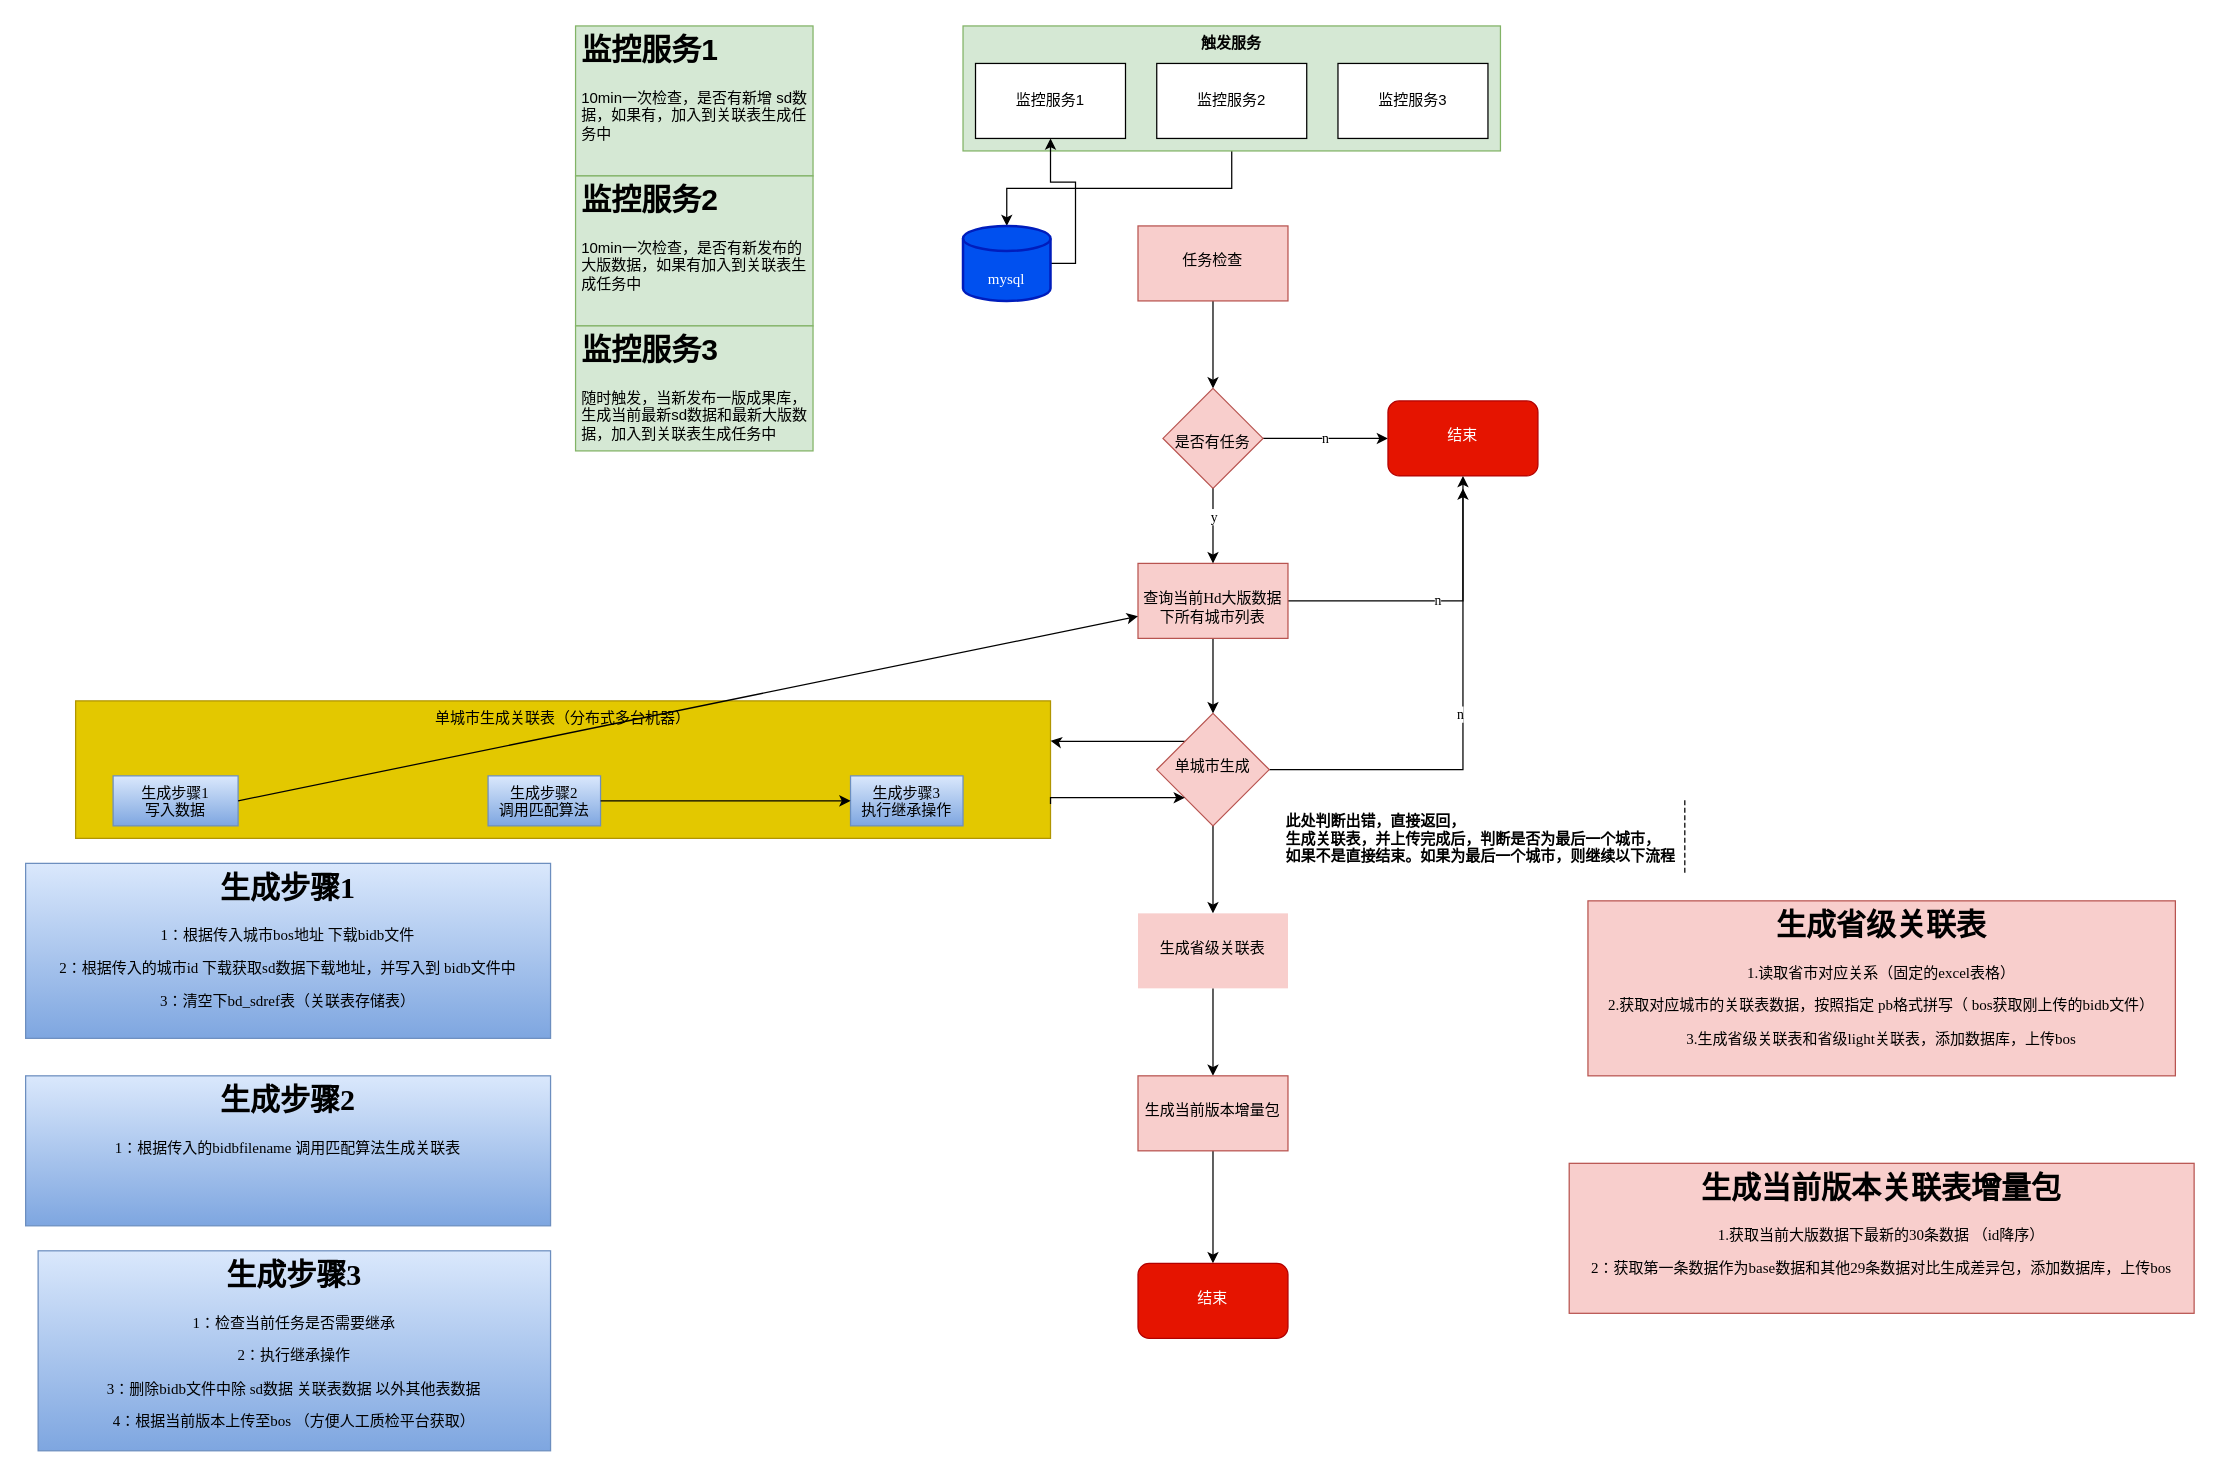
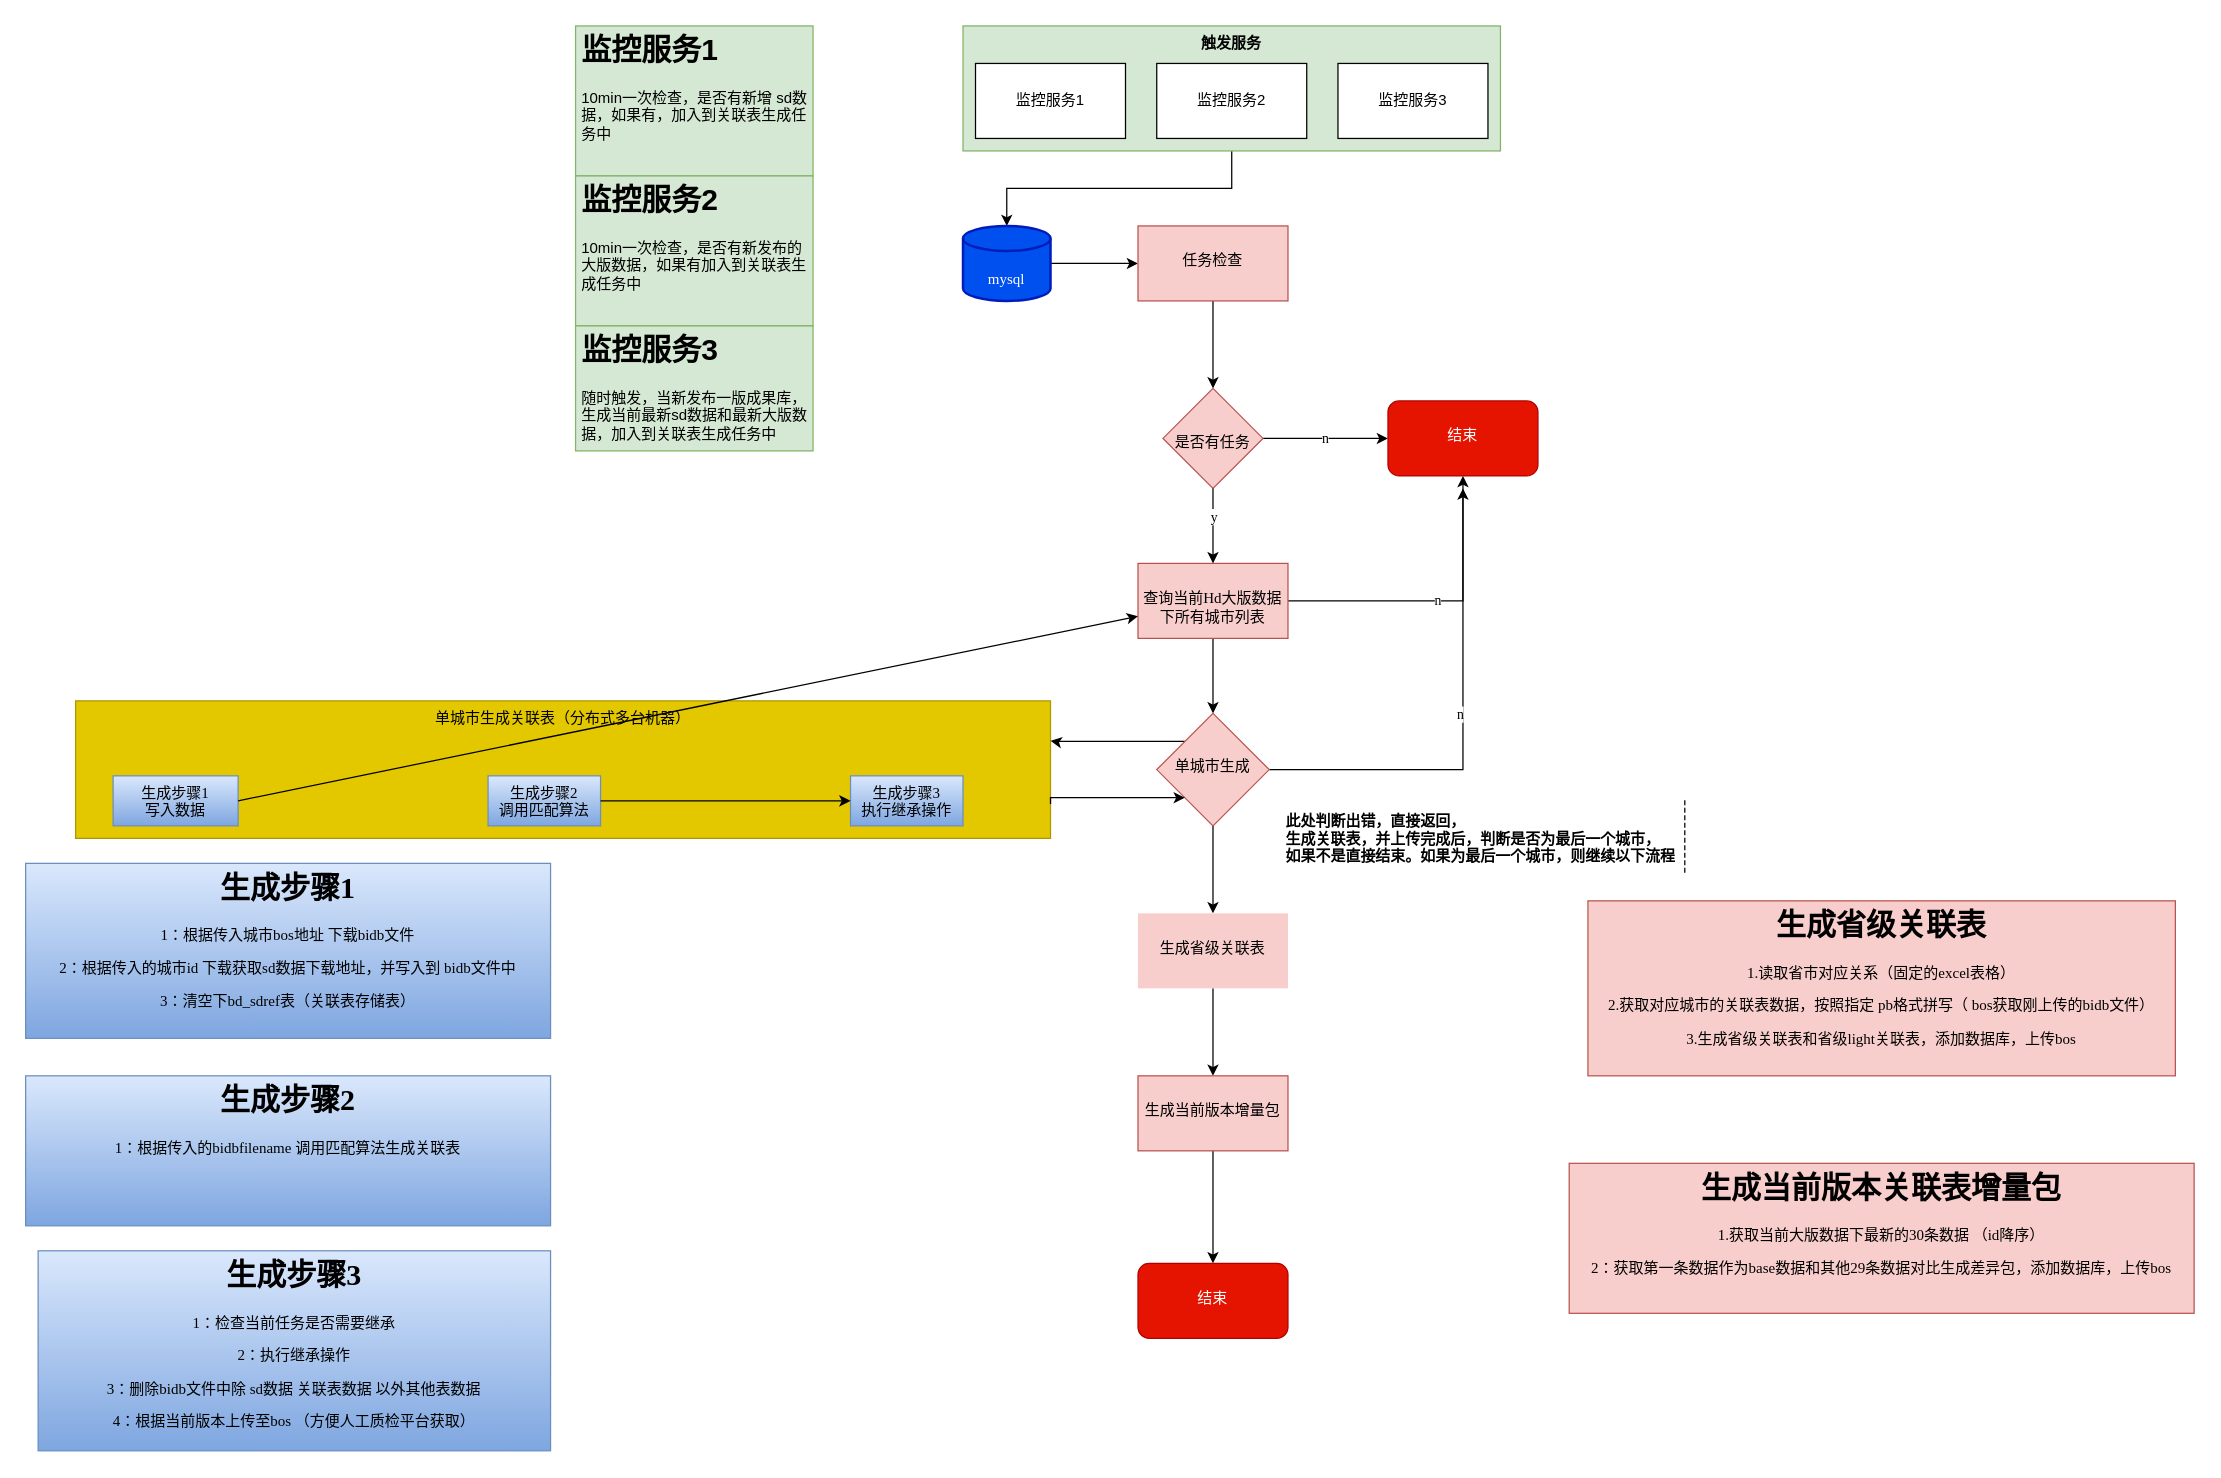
edge "mysql" -> "监控服务1": now "mysql" -> "任务检查"
